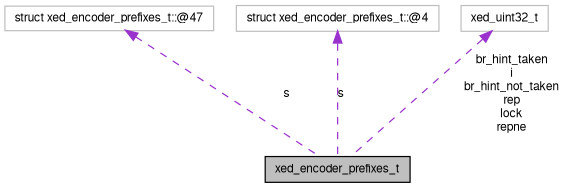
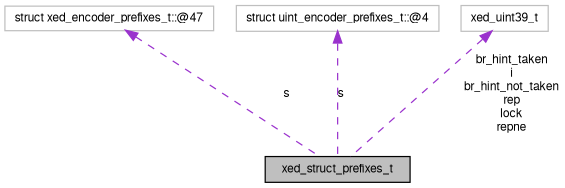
node "struct xed_encoder_prefixes_t::@4": label "struct xed_encoder_prefixes_t::@4" -> "struct uint_encoder_prefixes_t::@4"
node "xed_uint32_t": label "xed_uint32_t" -> "xed_uint39_t"
node "xed_encoder_prefixes_t": label "xed_encoder_prefixes_t" -> "xed_struct_prefixes_t"
